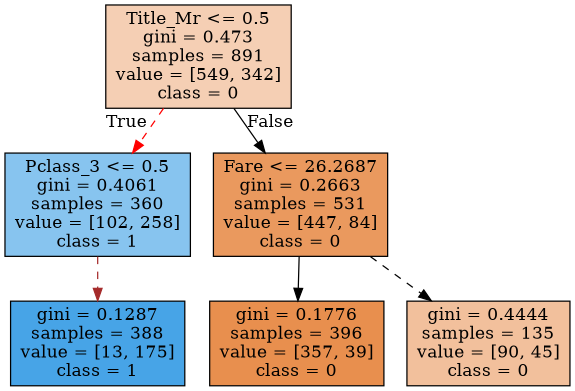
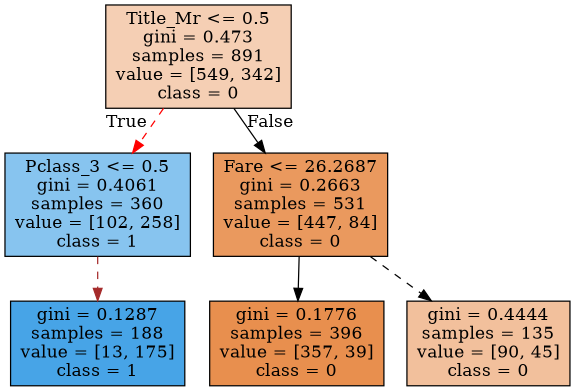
node "gini = 0.1287 samples = 388 value = [13, 175] class = 1": label "gini = 0.1287 samples = 388 value = [13, 175] class = 1" -> "gini = 0.1287 samples = 188 value = [13, 175] class = 1"
